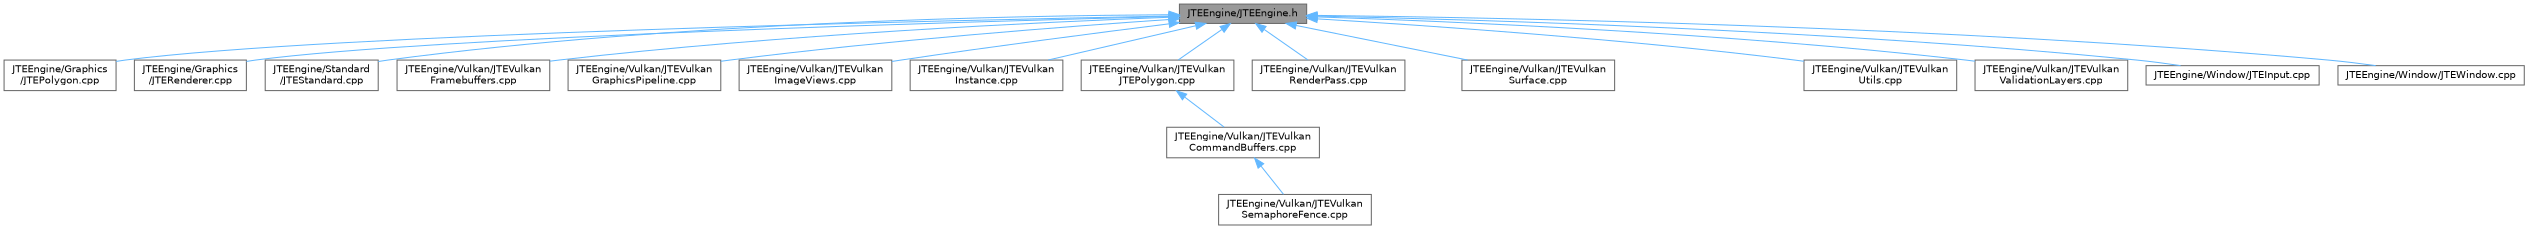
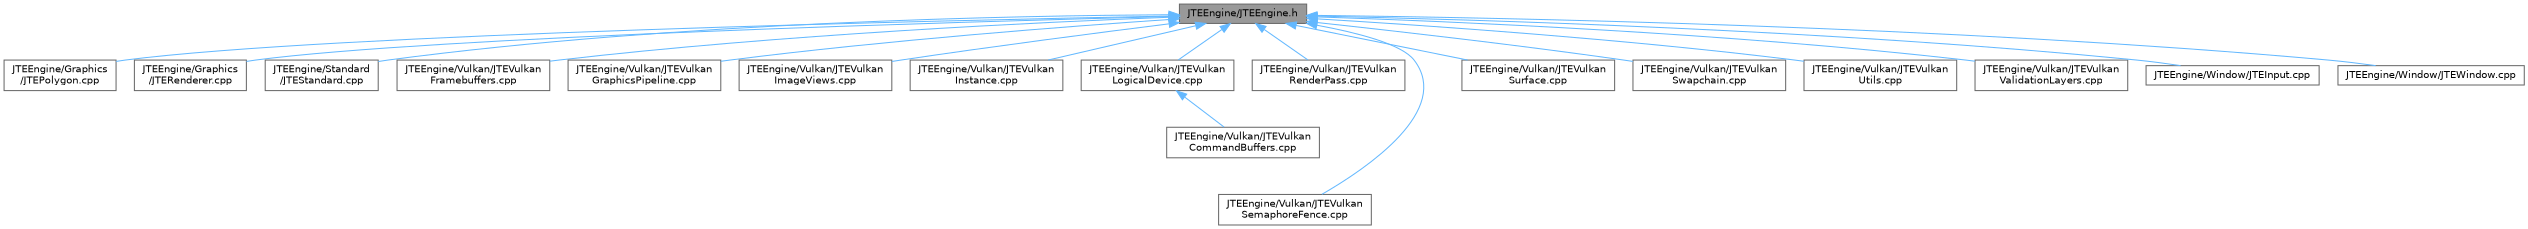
node "JTEEngine/Vulkan/JTEVulkan JTEPolygon.cpp": label "JTEEngine/Vulkan/JTEVulkan JTEPolygon.cpp" -> "JTEEngine/Vulkan/JTEVulkan LogicalDevice.cpp"
node "JTEEngine/Vulkan/JTEVulkan Swapchain.cpp": added
edge "JTEEngine/Vulkan/JTEVulkan SemaphoreFence.cpp" -> "JTEEngine/Vulkan/JTEVulkan CommandBuffers.cpp": now "JTEEngine/Vulkan/JTEVulkan SemaphoreFence.cpp" -> "JTEEngine/JTEEngine.h"
